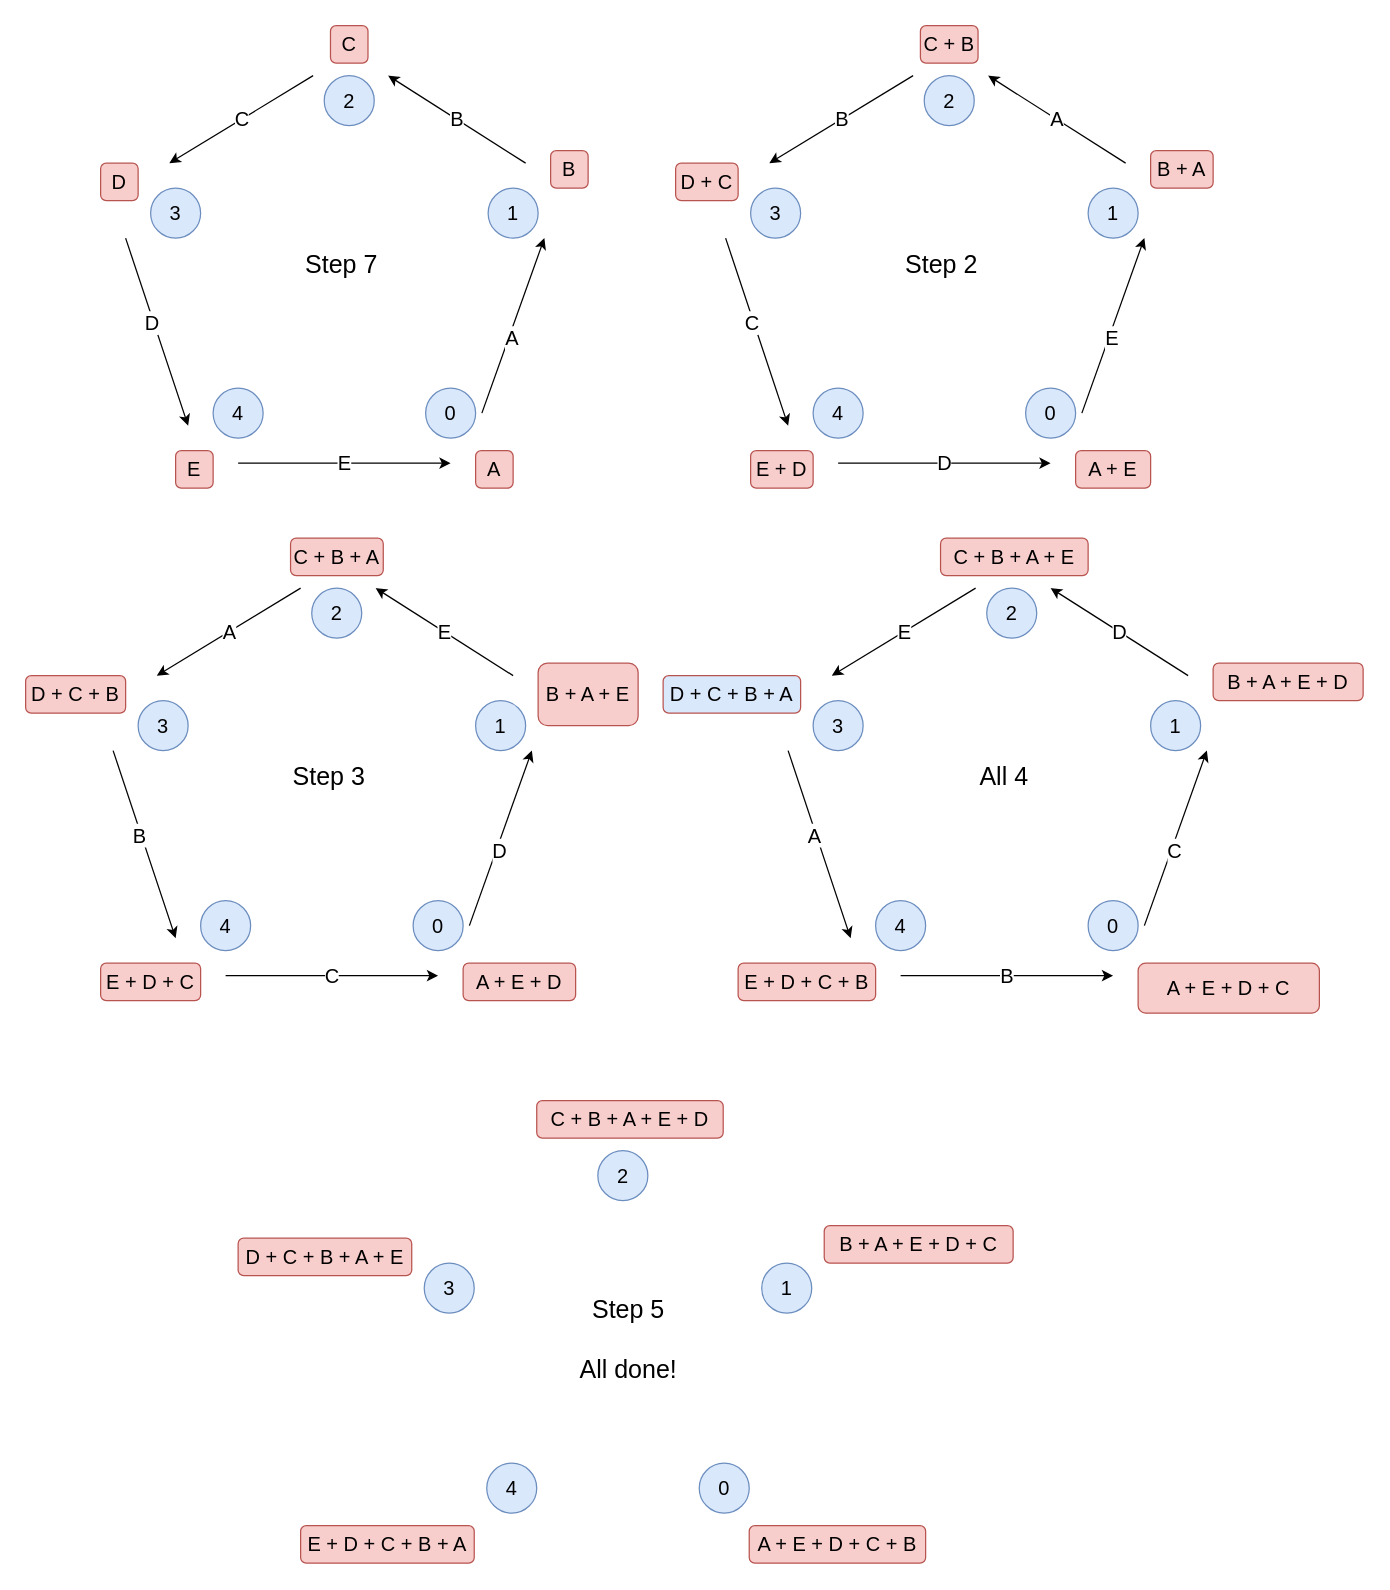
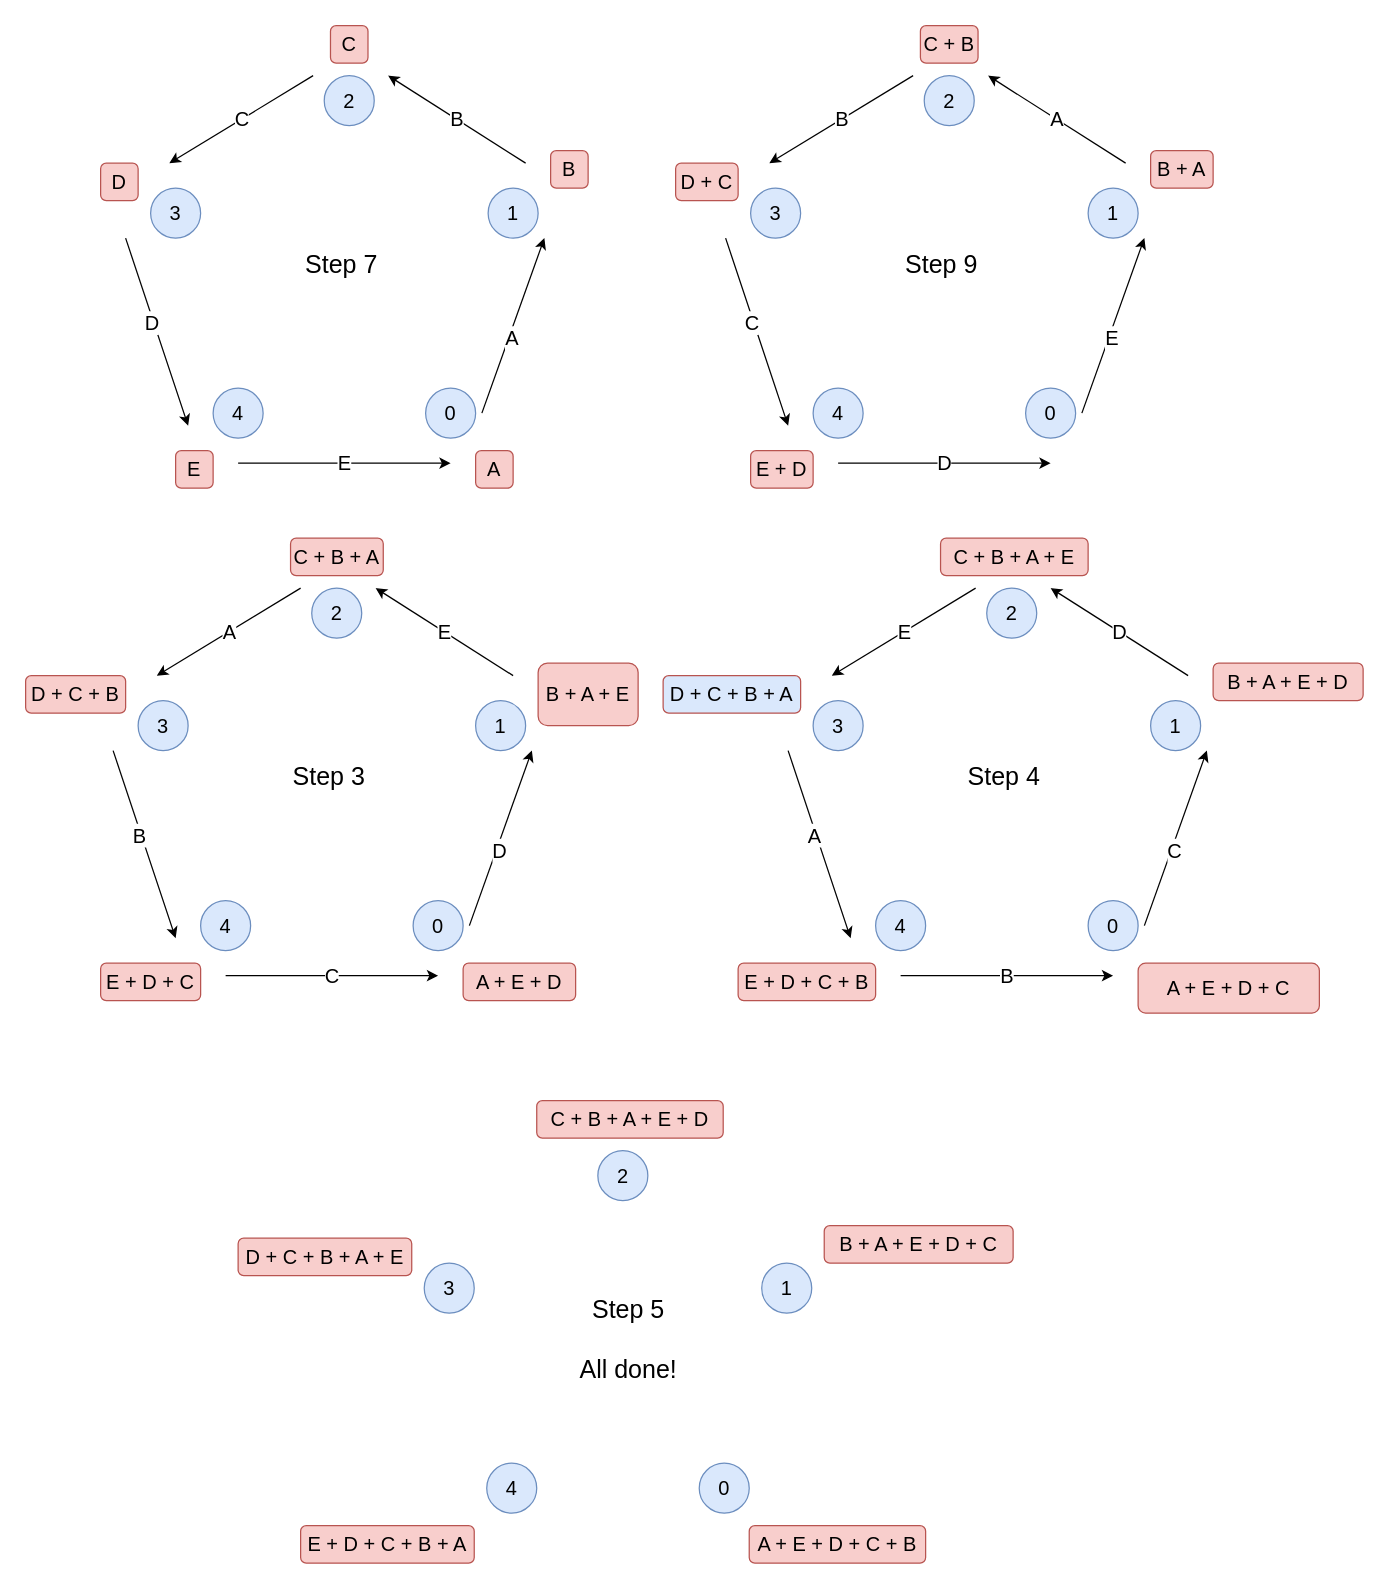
node "Step 2": label "Step 2" -> "Step 9"
node "A + E": removed
node "All 4": label "All 4" -> "Step 4"
